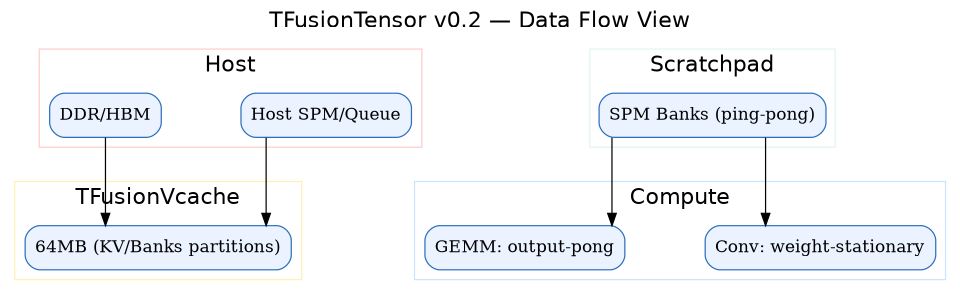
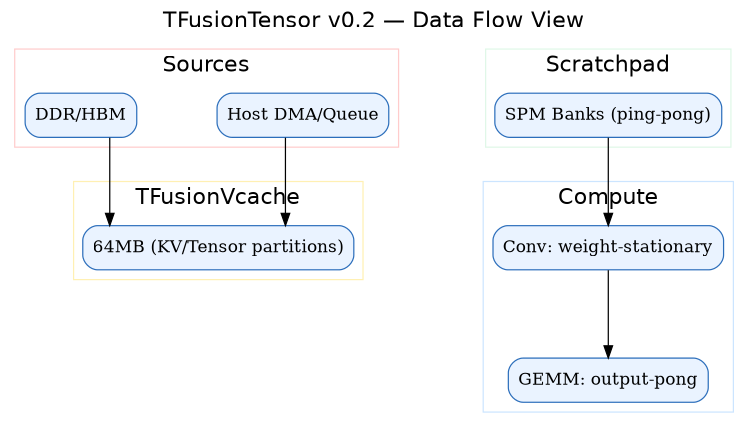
cluster "Host": label "Host" -> "Sources"
node "Host SPM/Queue": label "Host SPM/Queue" -> "Host DMA/Queue"
edge "SPM Banks (ping-pong)" -> "GEMM: output-pong": now "Conv: weight-stationary" -> "GEMM: output-pong"
node "64MB (KV/Banks partitions)": label "64MB (KV/Banks partitions)" -> "64MB (KV/Tensor partitions)"
